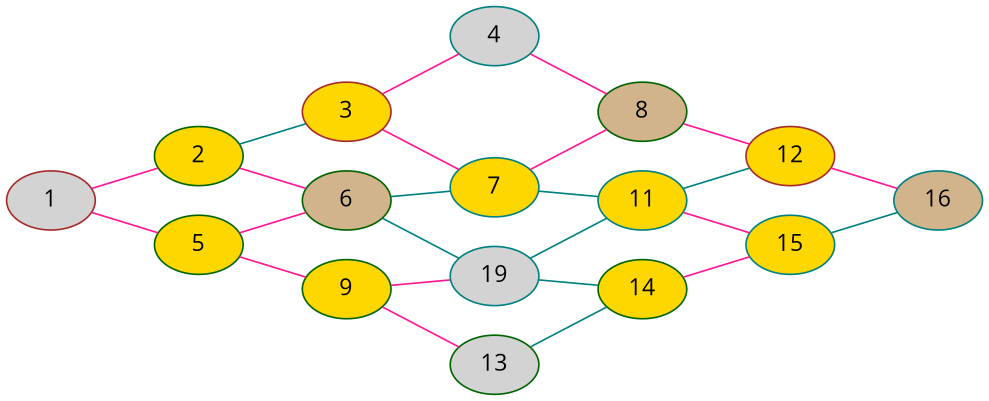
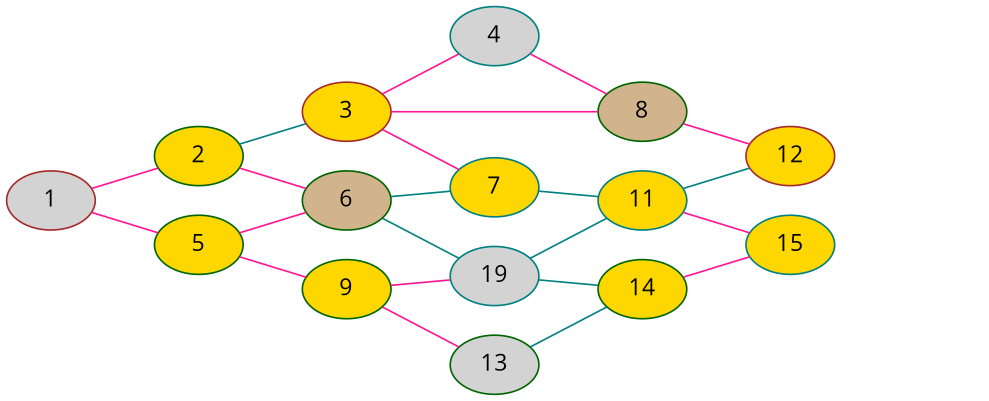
edge "8" -- "7": now "8" -- "3"
node "16": removed
